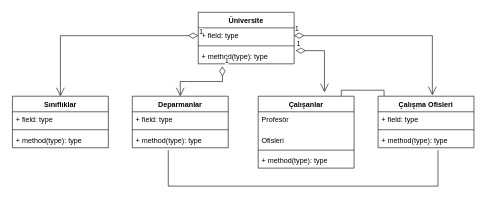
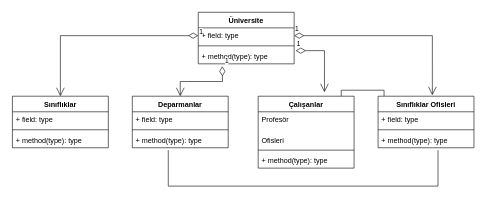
node "Çalışma Ofisleri": label "Çalışma Ofisleri" -> "Sınıflıklar Ofisleri"
